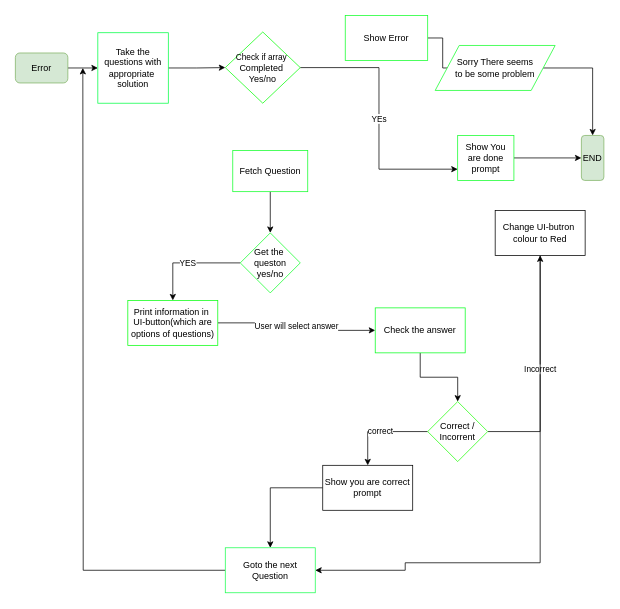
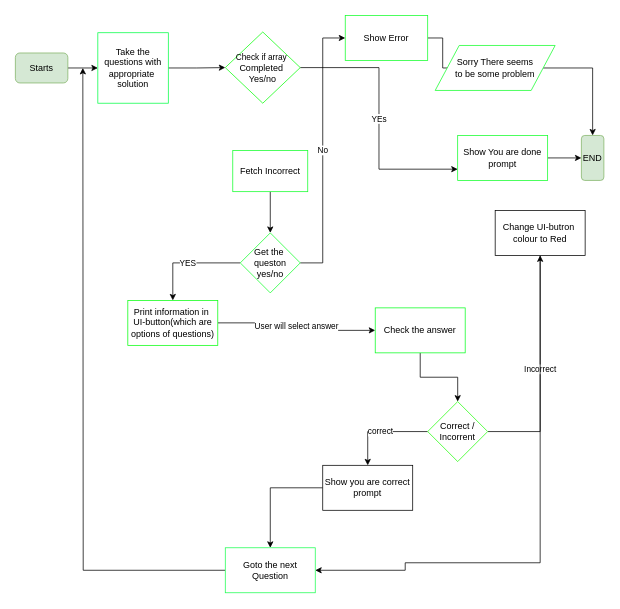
node "Error": label "Error" -> "Starts"
edge "Get the queston yes/no" -> "Show Error": added, label "No"
node "Show You are done prompt": size 56x45 -> 90x45
node "Fetch Question": label "Fetch Question" -> "Fetch Incorrect"
